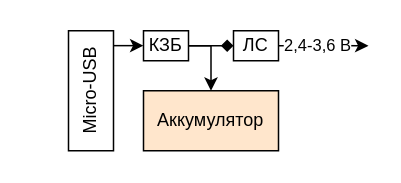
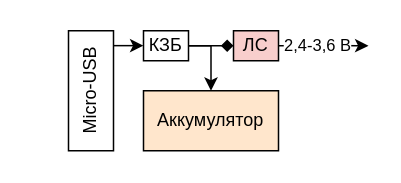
node "ЛС": fillcolor #ffffff -> #f8cecc
